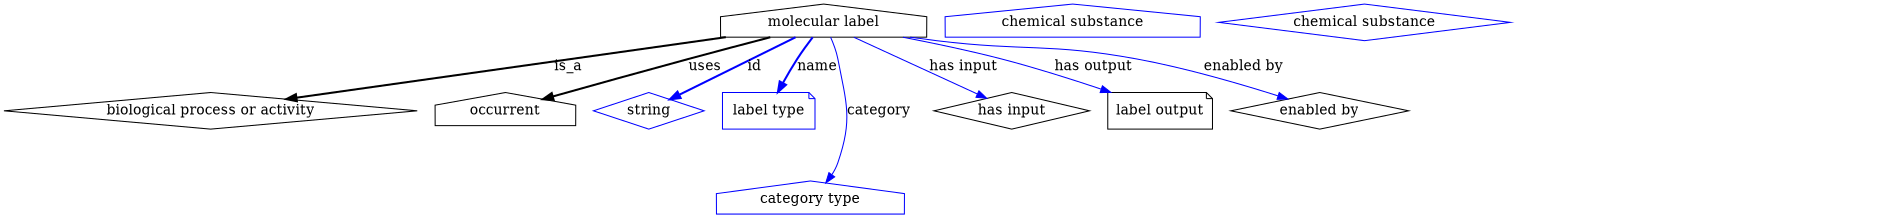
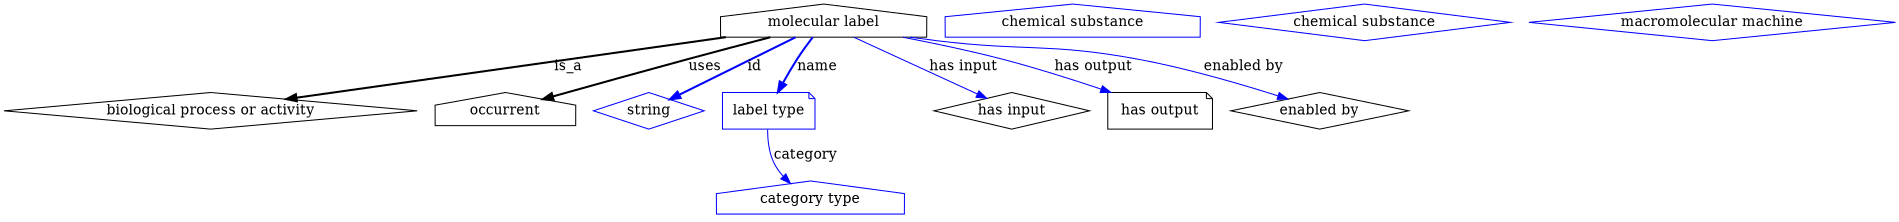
node "macromolecular machine": added
edge "molecular label" -> "category type": now "label type" -> "category type"
node "label output": label "label output" -> "has output"
